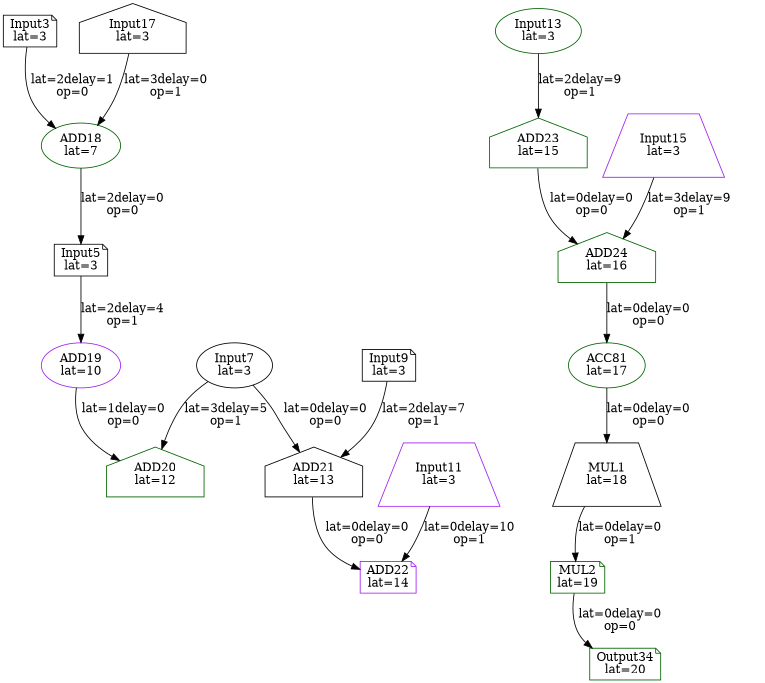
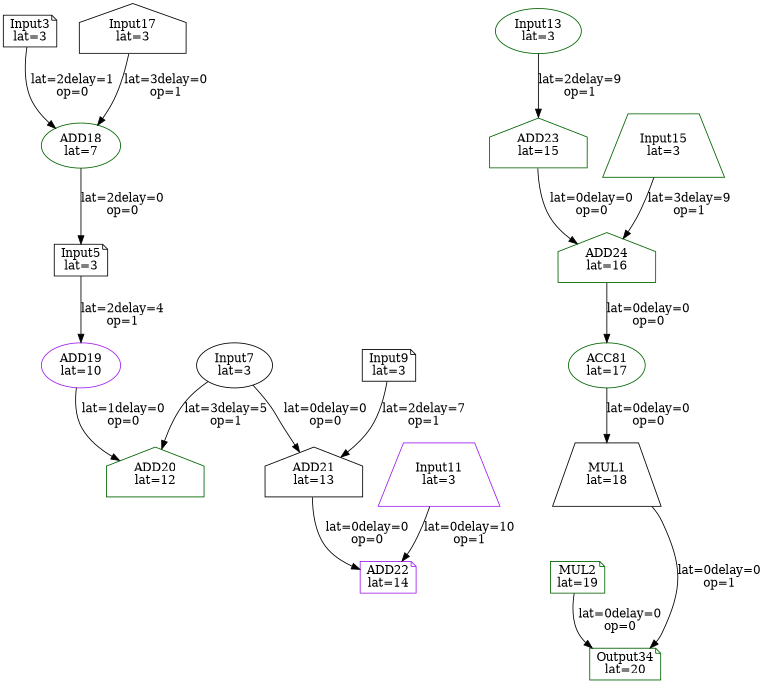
node "Input15 lat=3": color purple -> darkgreen
edge "MUL1 lat=18" -> "MUL2 lat=19": now "MUL1 lat=18" -> "Output34 lat=20"
